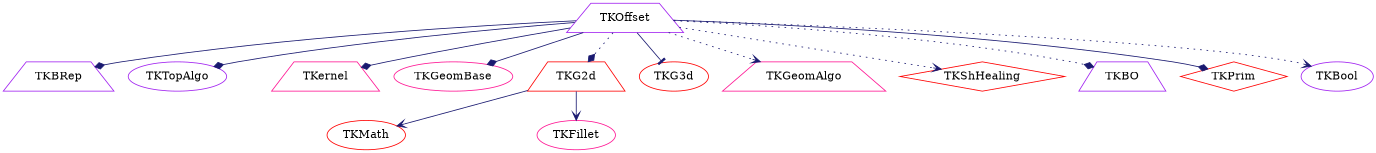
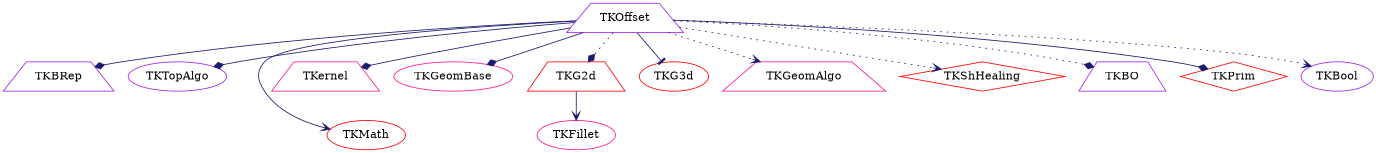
edge "TKG2d" -> "TKMath": now "TKOffset" -> "TKMath"
